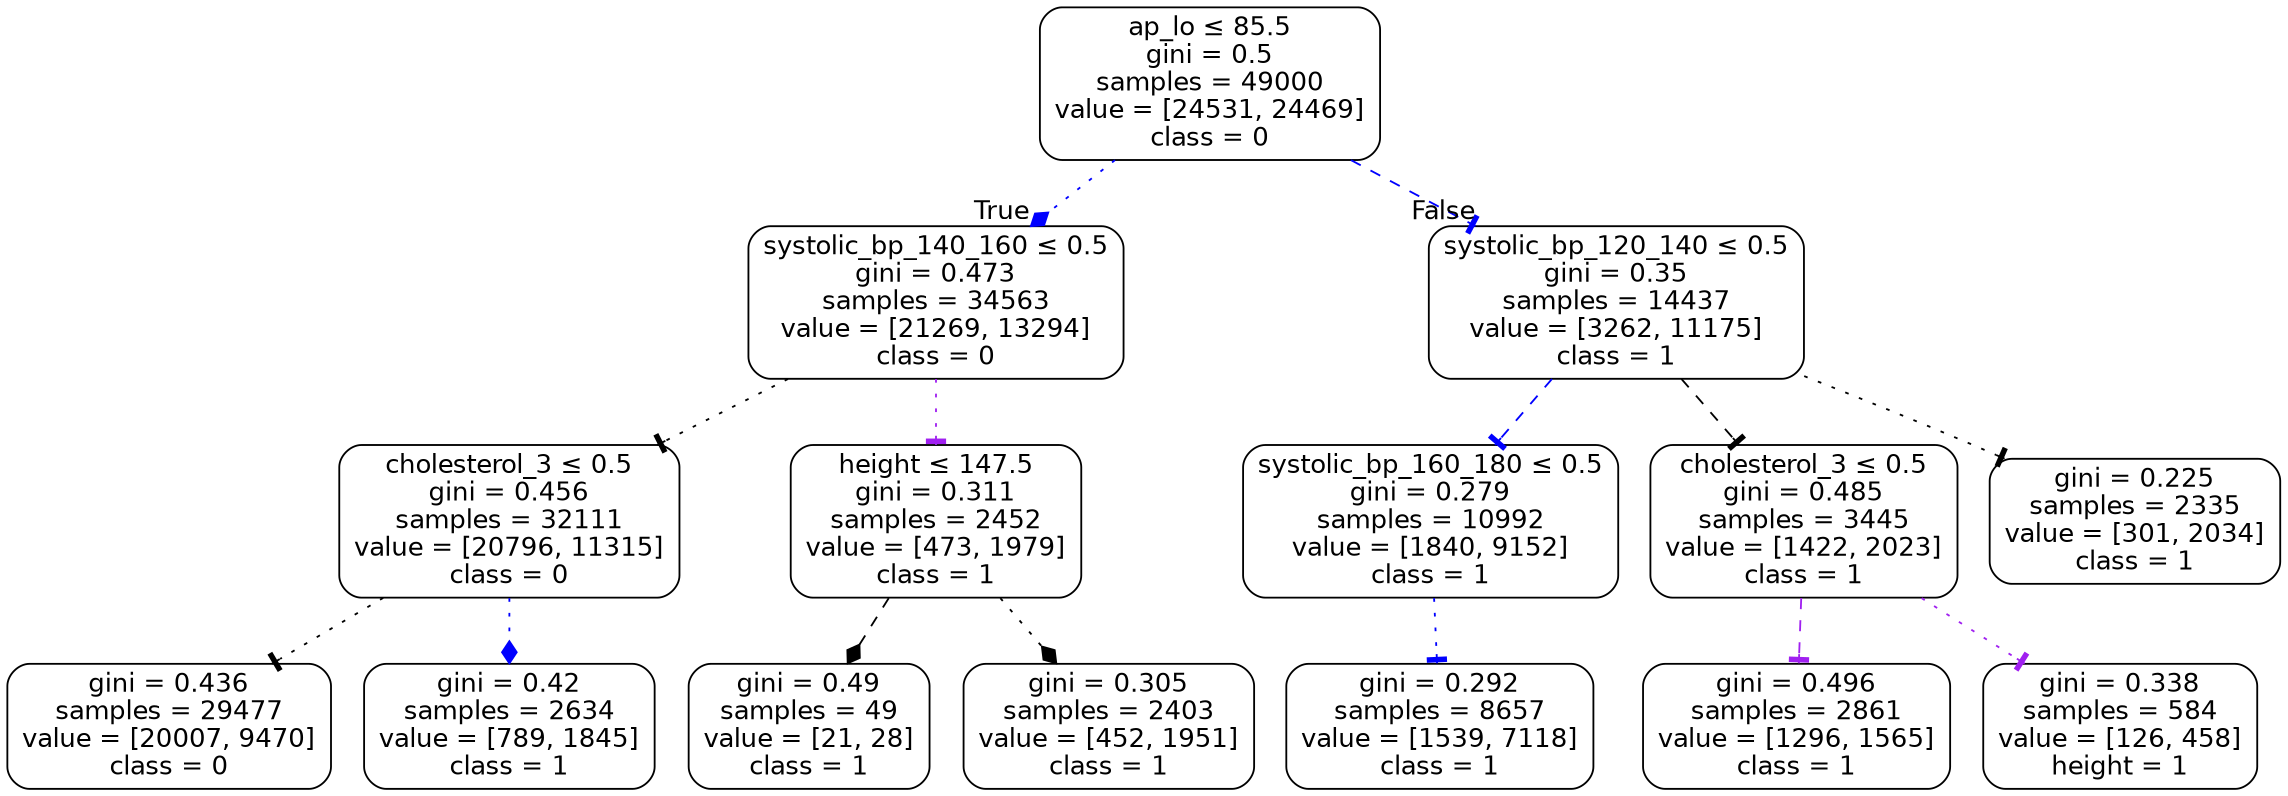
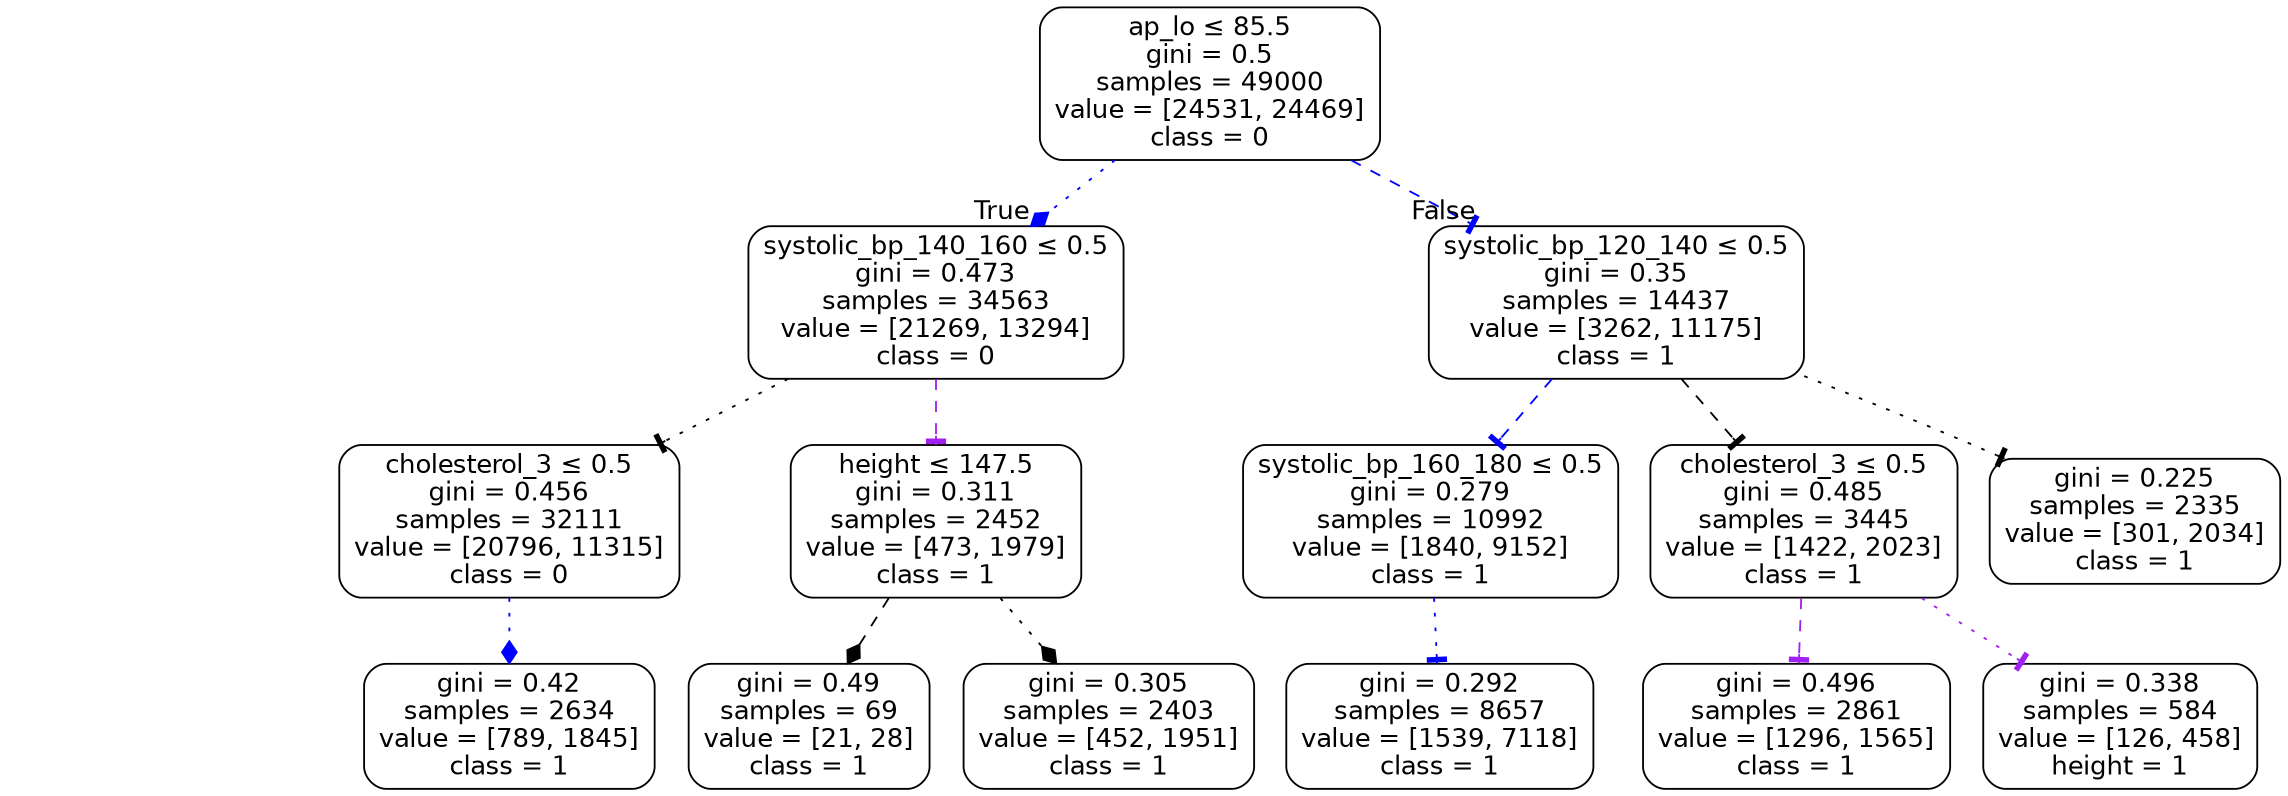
edge "systolic_bp_140_160 ≤ 0.5" -> "height ≤ 147.5": style dotted -> dashed
node "gini = 0.49": text "samples = 49" -> "samples = 69"
node "gini = 0.436": removed
